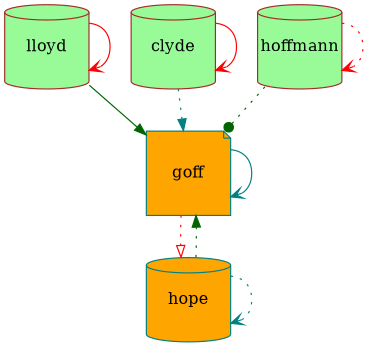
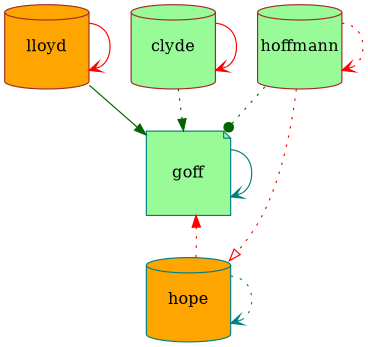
node "lloyd": fillcolor palegreen -> orange
edge "clyde" -> "goff": color teal -> darkgreen
node "goff": fillcolor orange -> palegreen
edge "goff" -> "hope": now "hoffmann" -> "hope"
edge "hope" -> "goff": color darkgreen -> red
